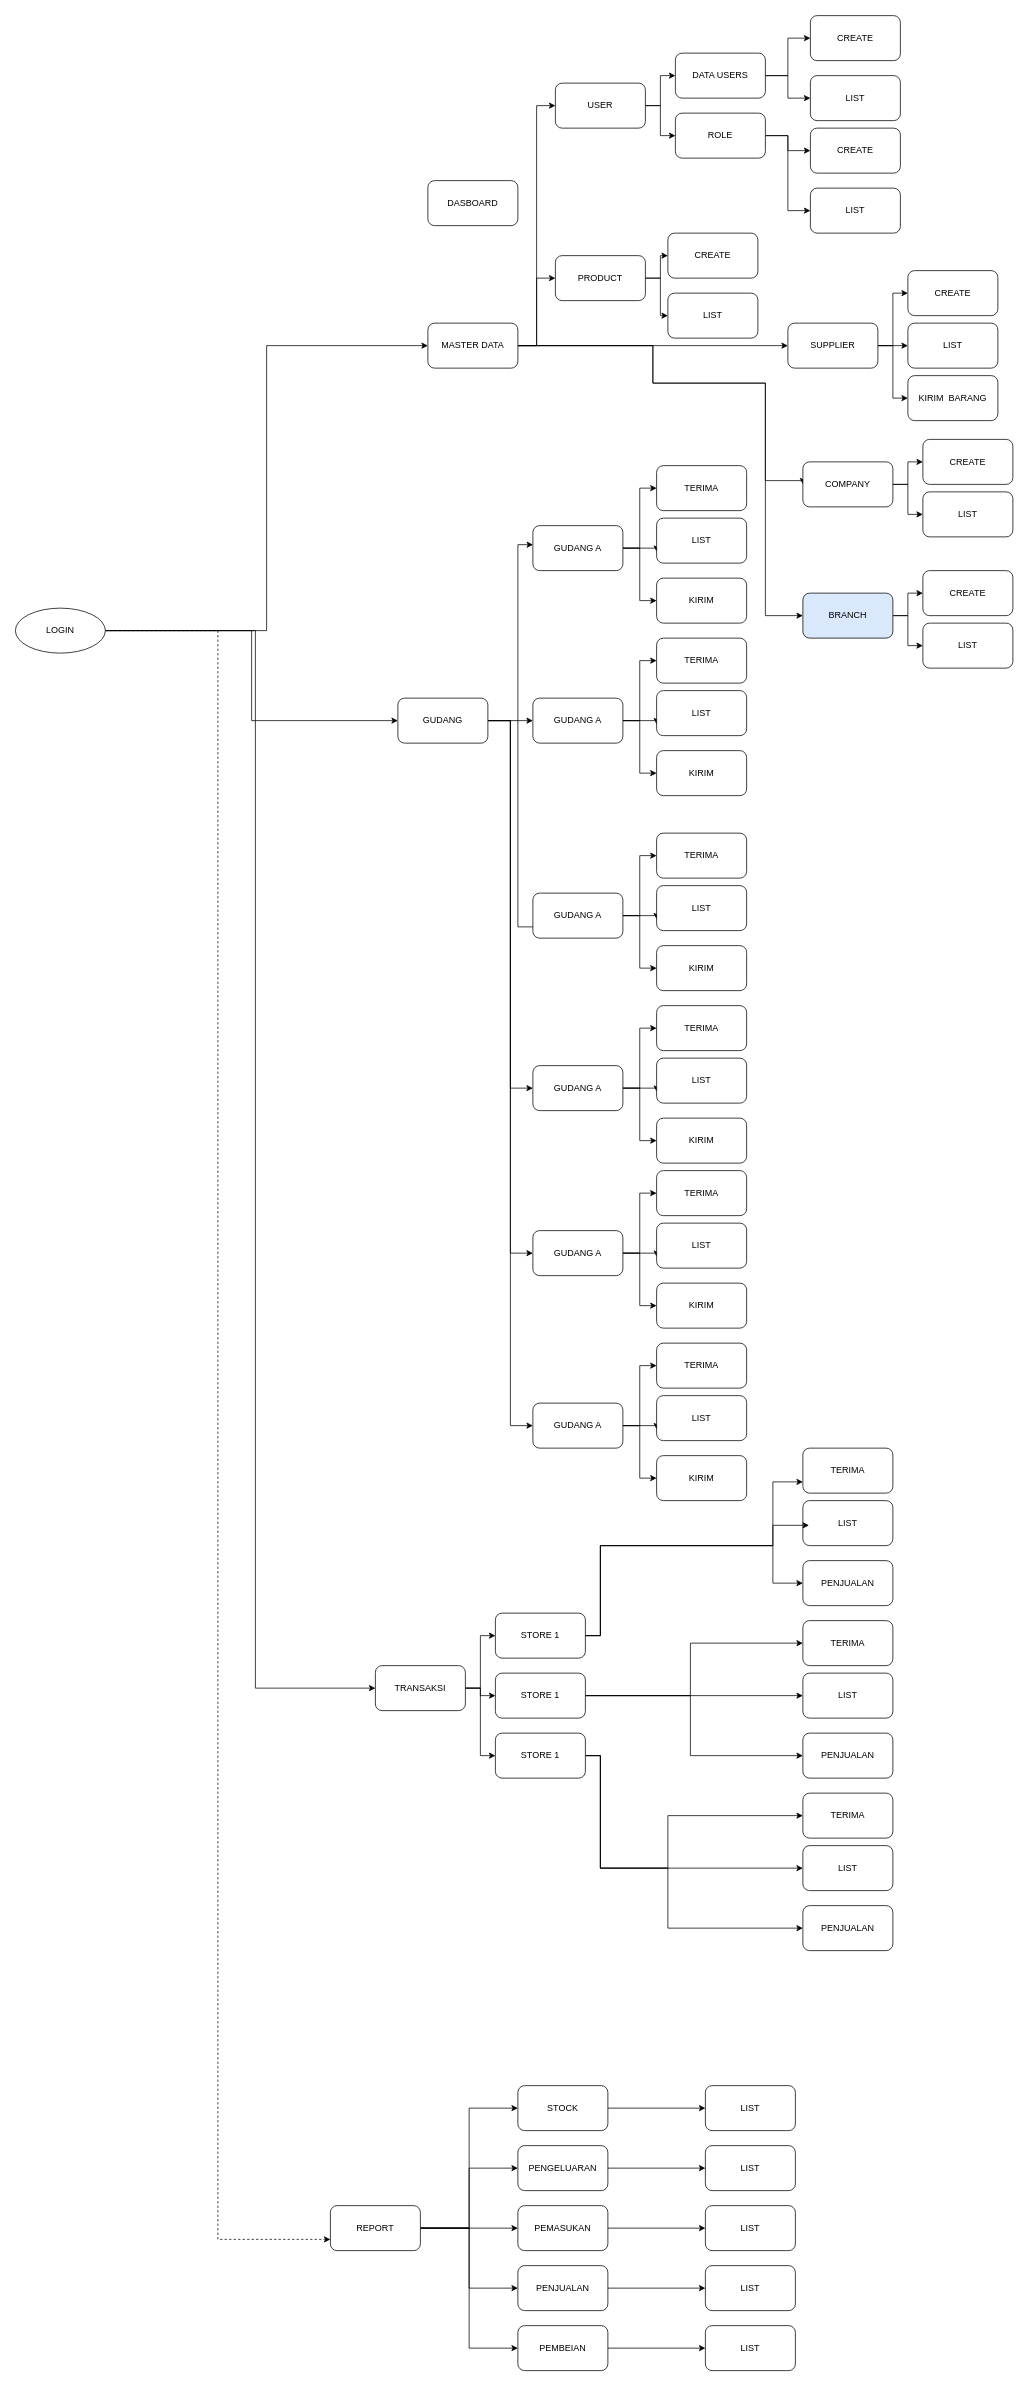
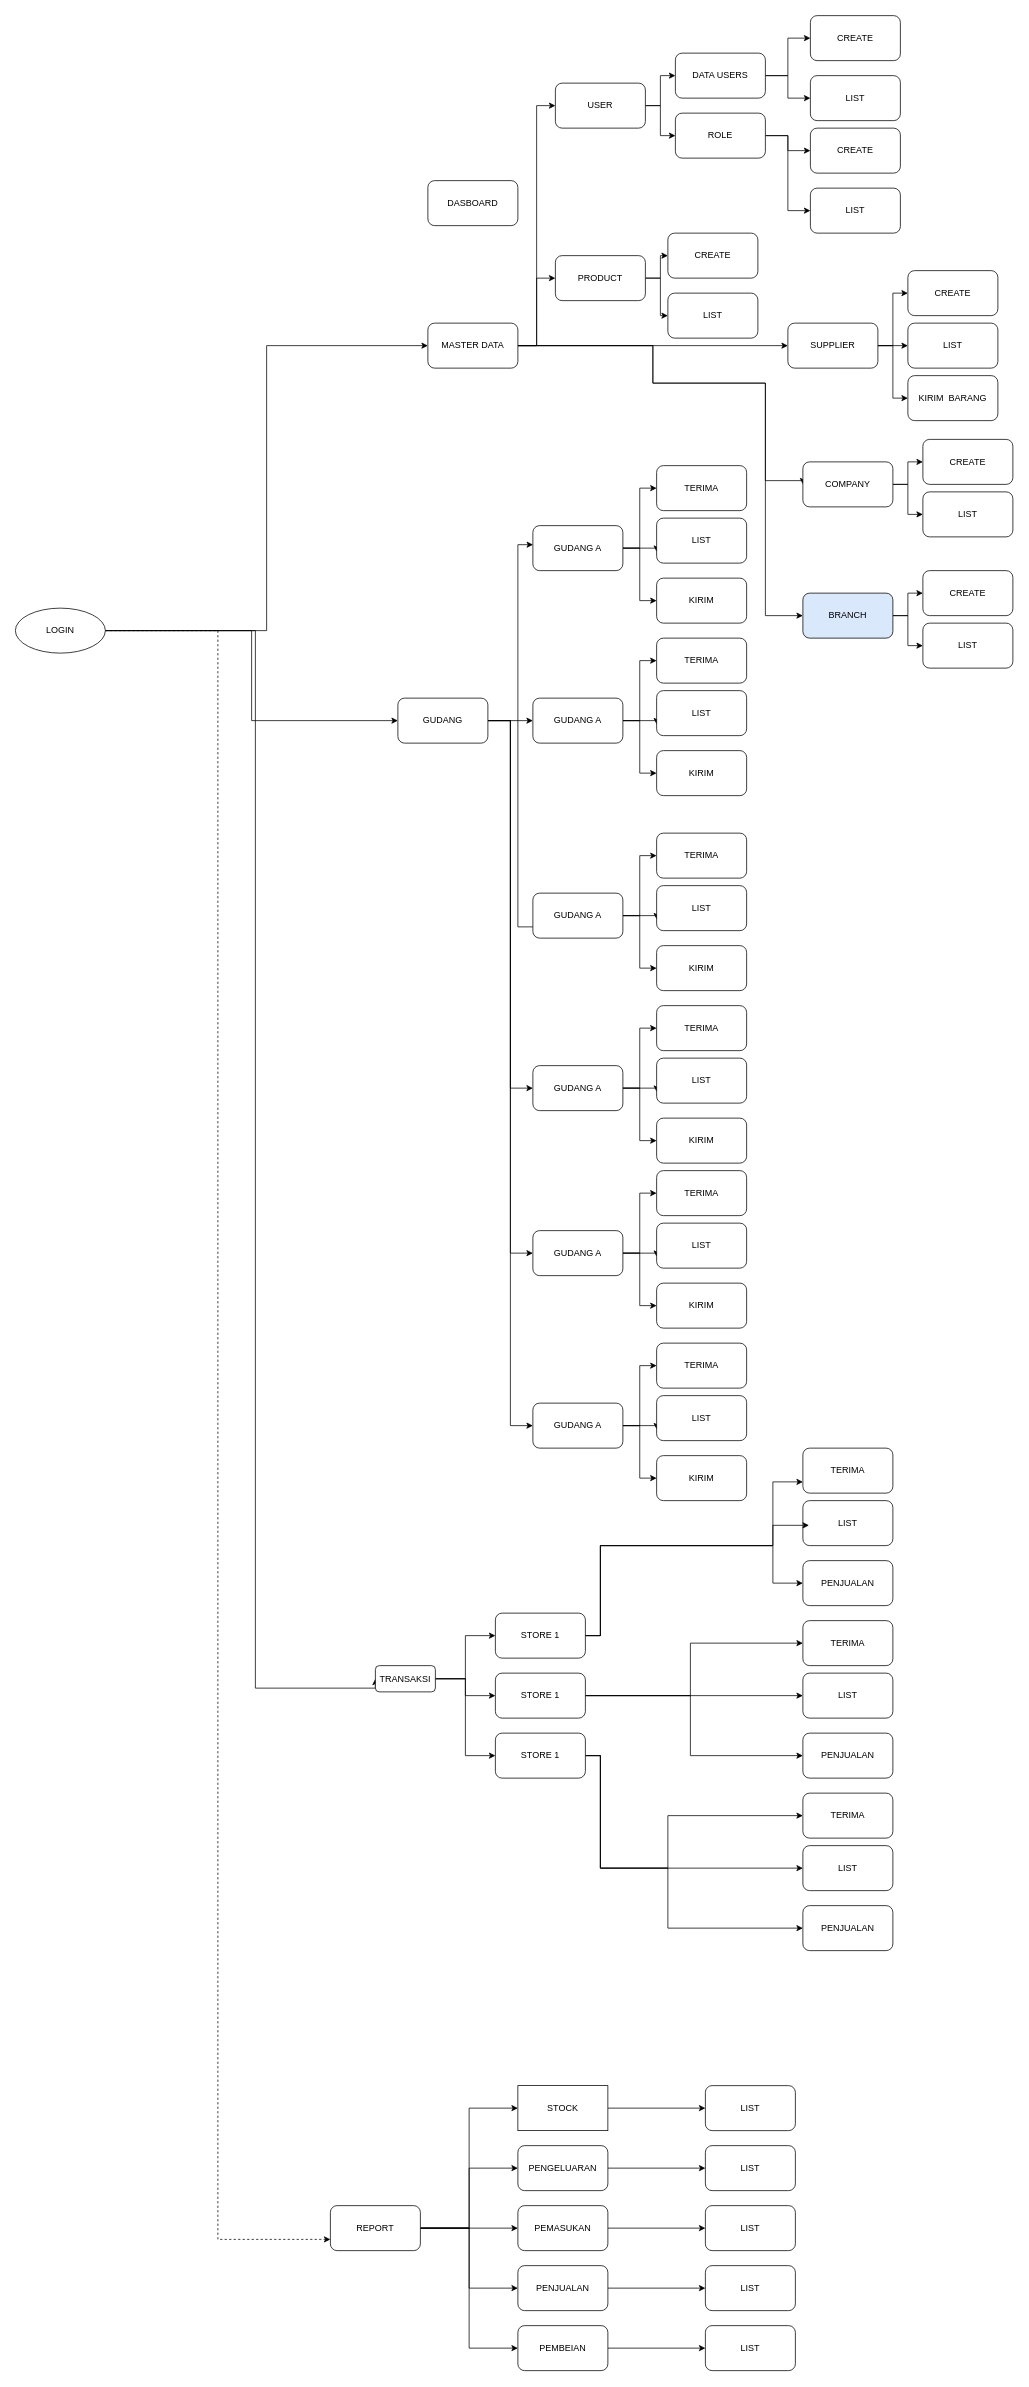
node "TRANSAKSI": size 90x45 -> 60x26
node "STOCK": shape rounded rectangle -> rectangle
